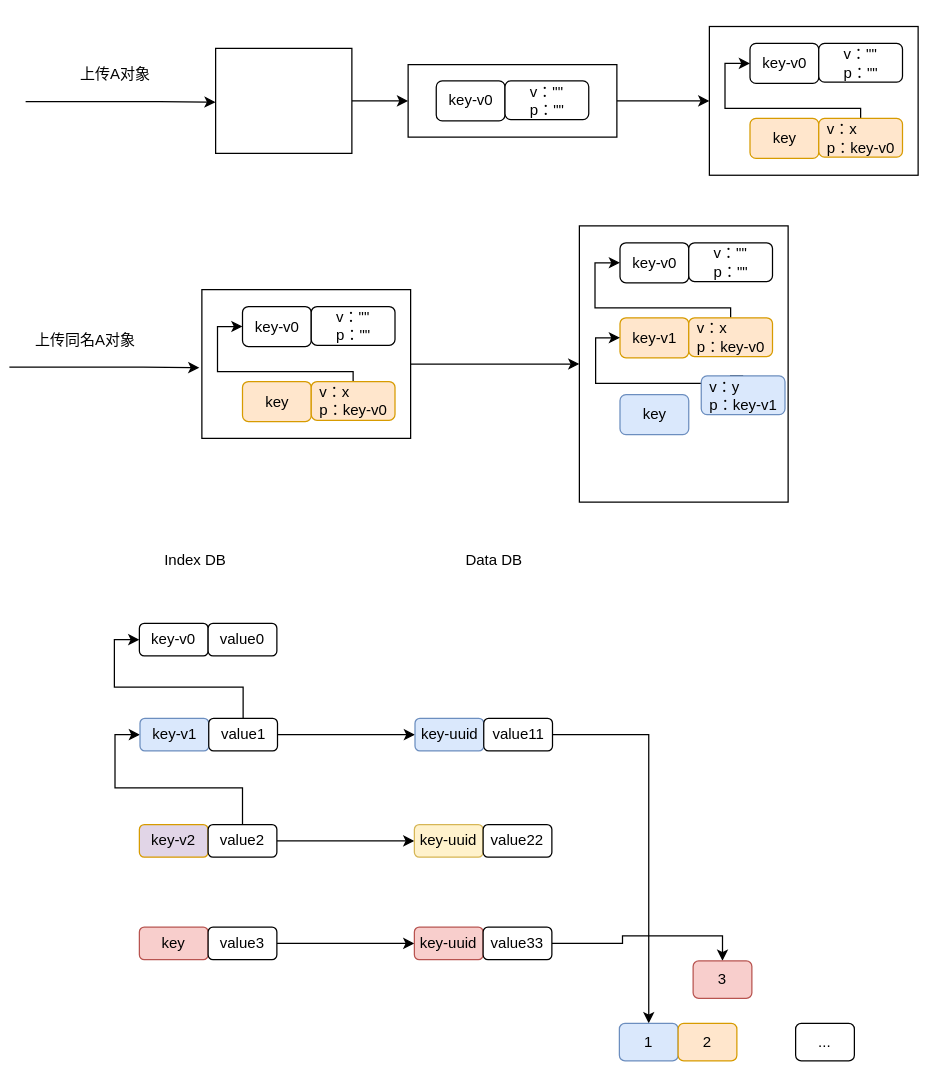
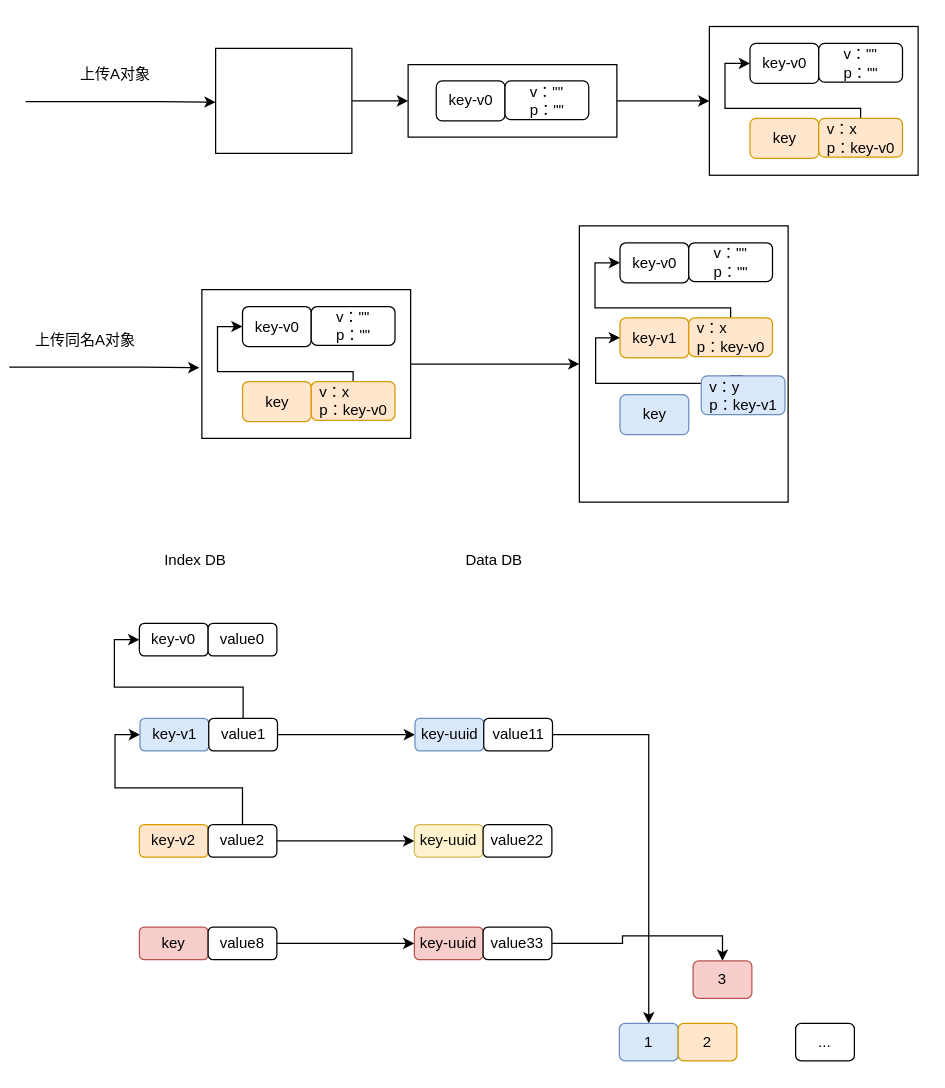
node "key-v2": fillcolor #e1d5e7 -> #ffe6cc
node "value3": label "value3" -> "value8"
